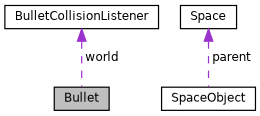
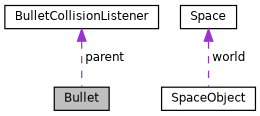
edge "Bullet" -> "BulletCollisionListener": label " world" -> " parent"
edge "SpaceObject" -> "Space": label " parent" -> " world"
